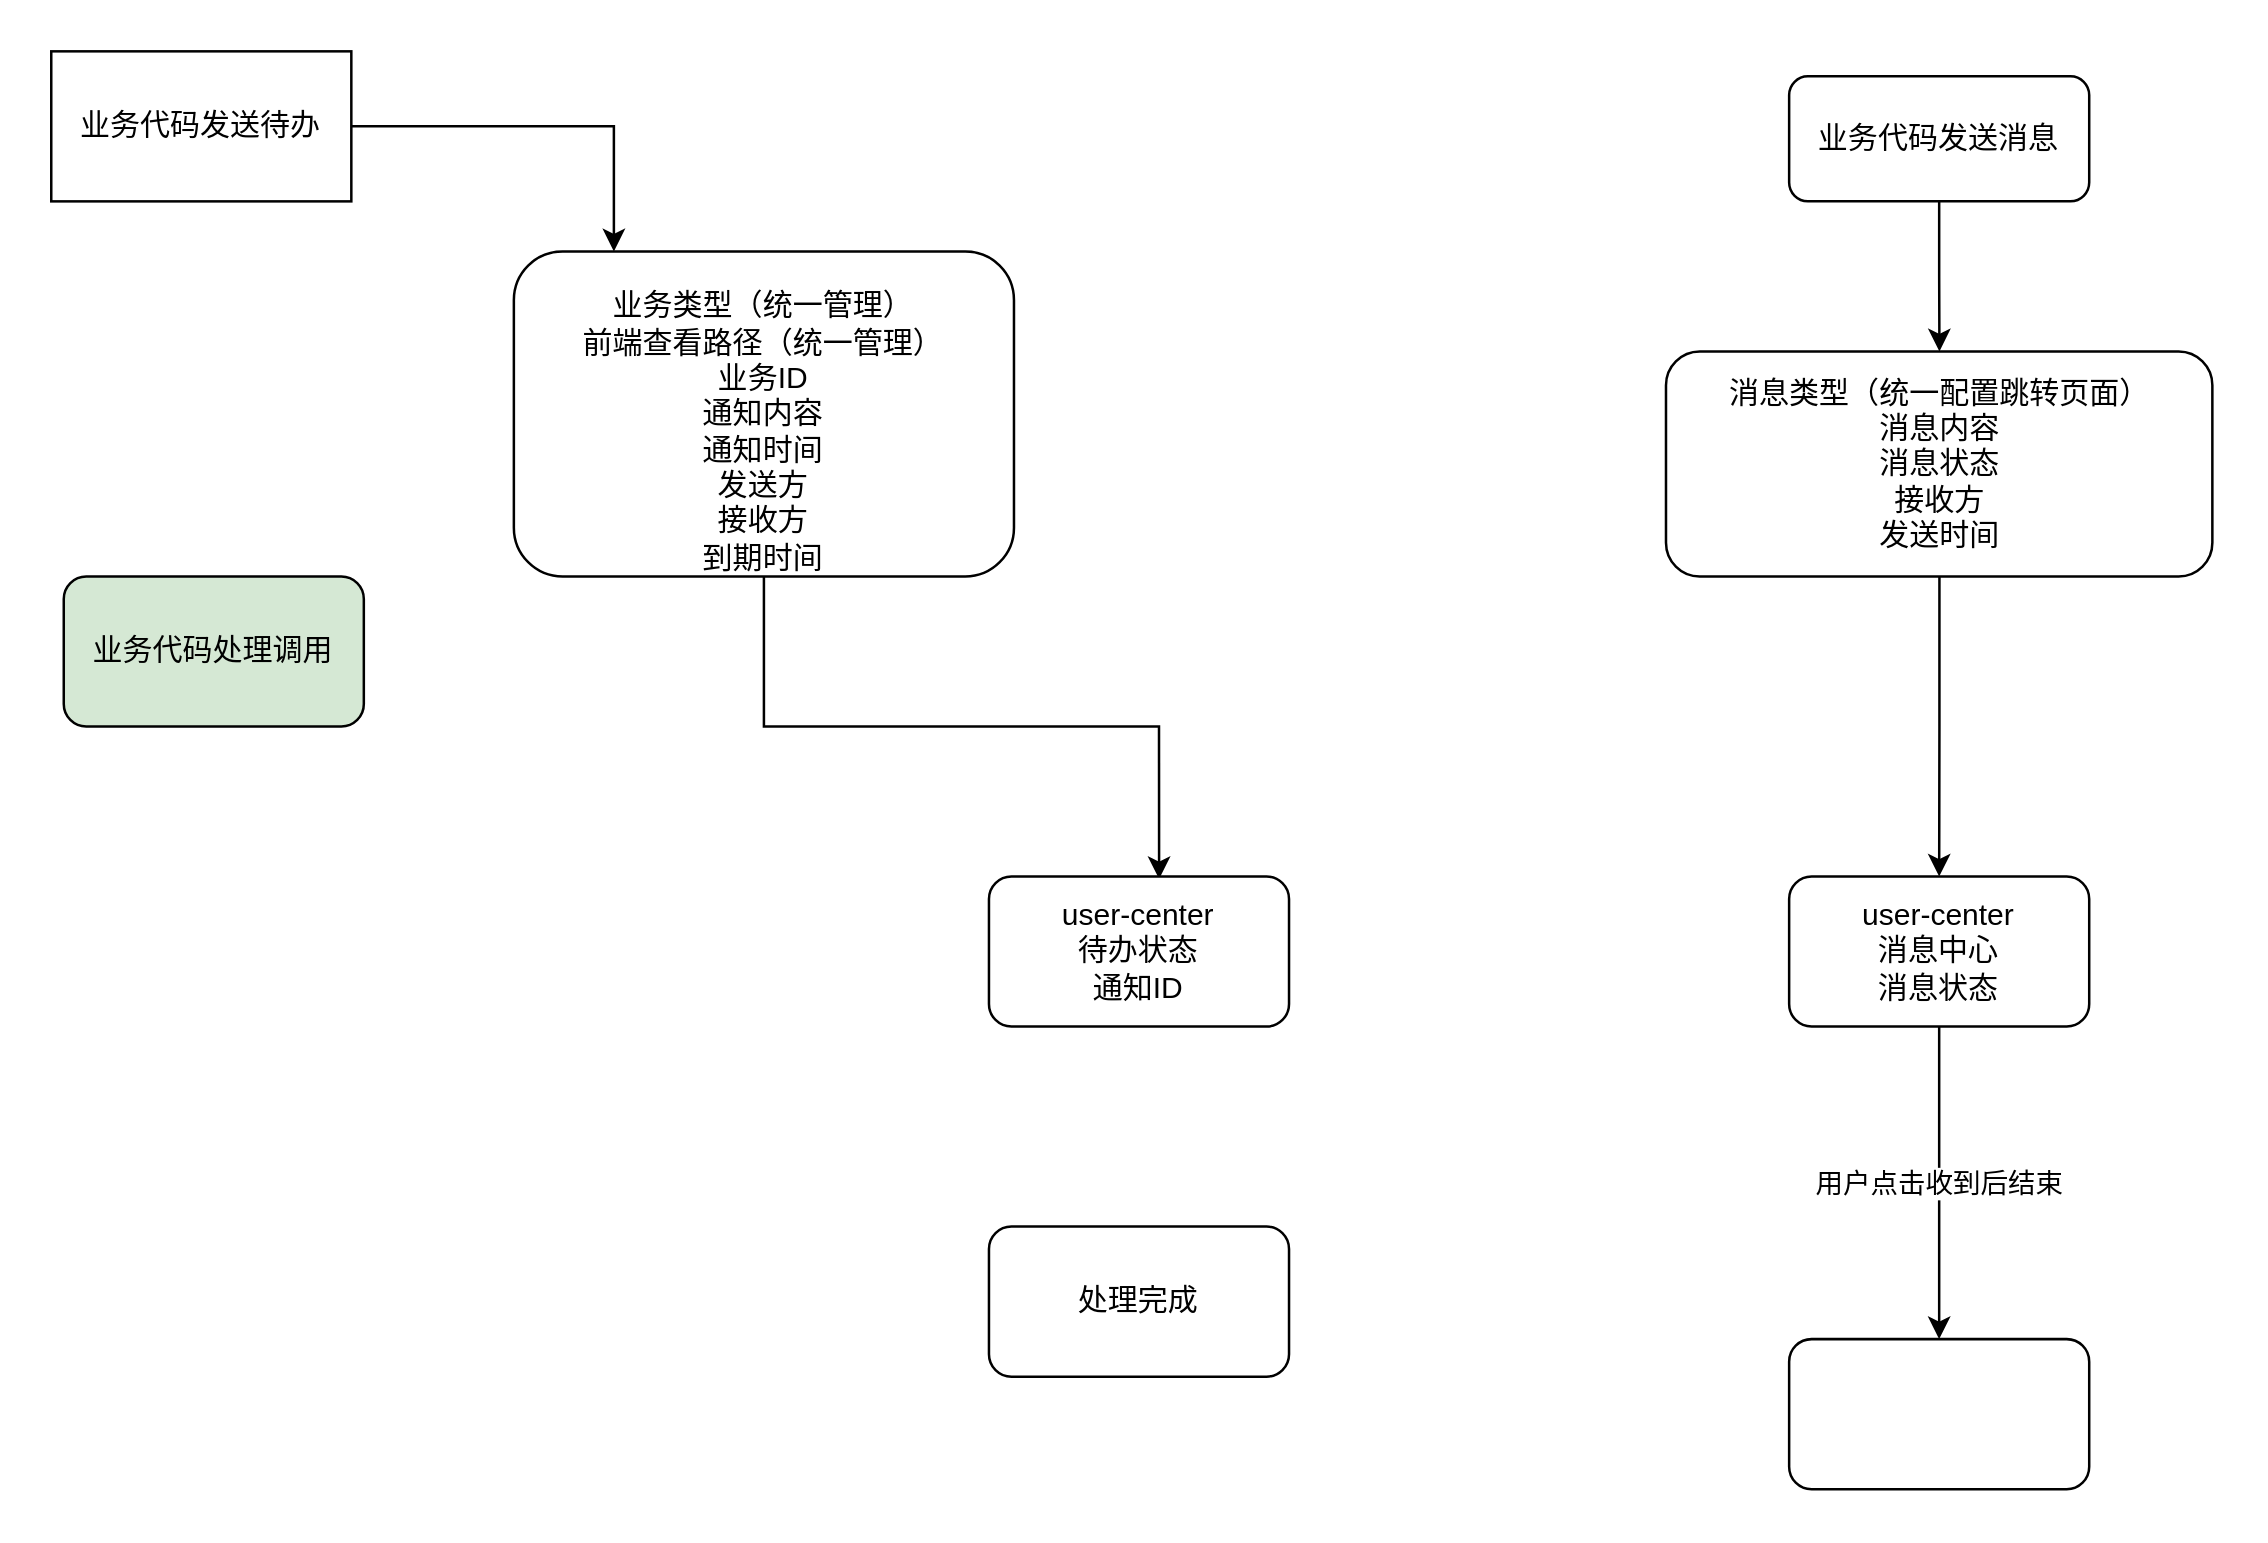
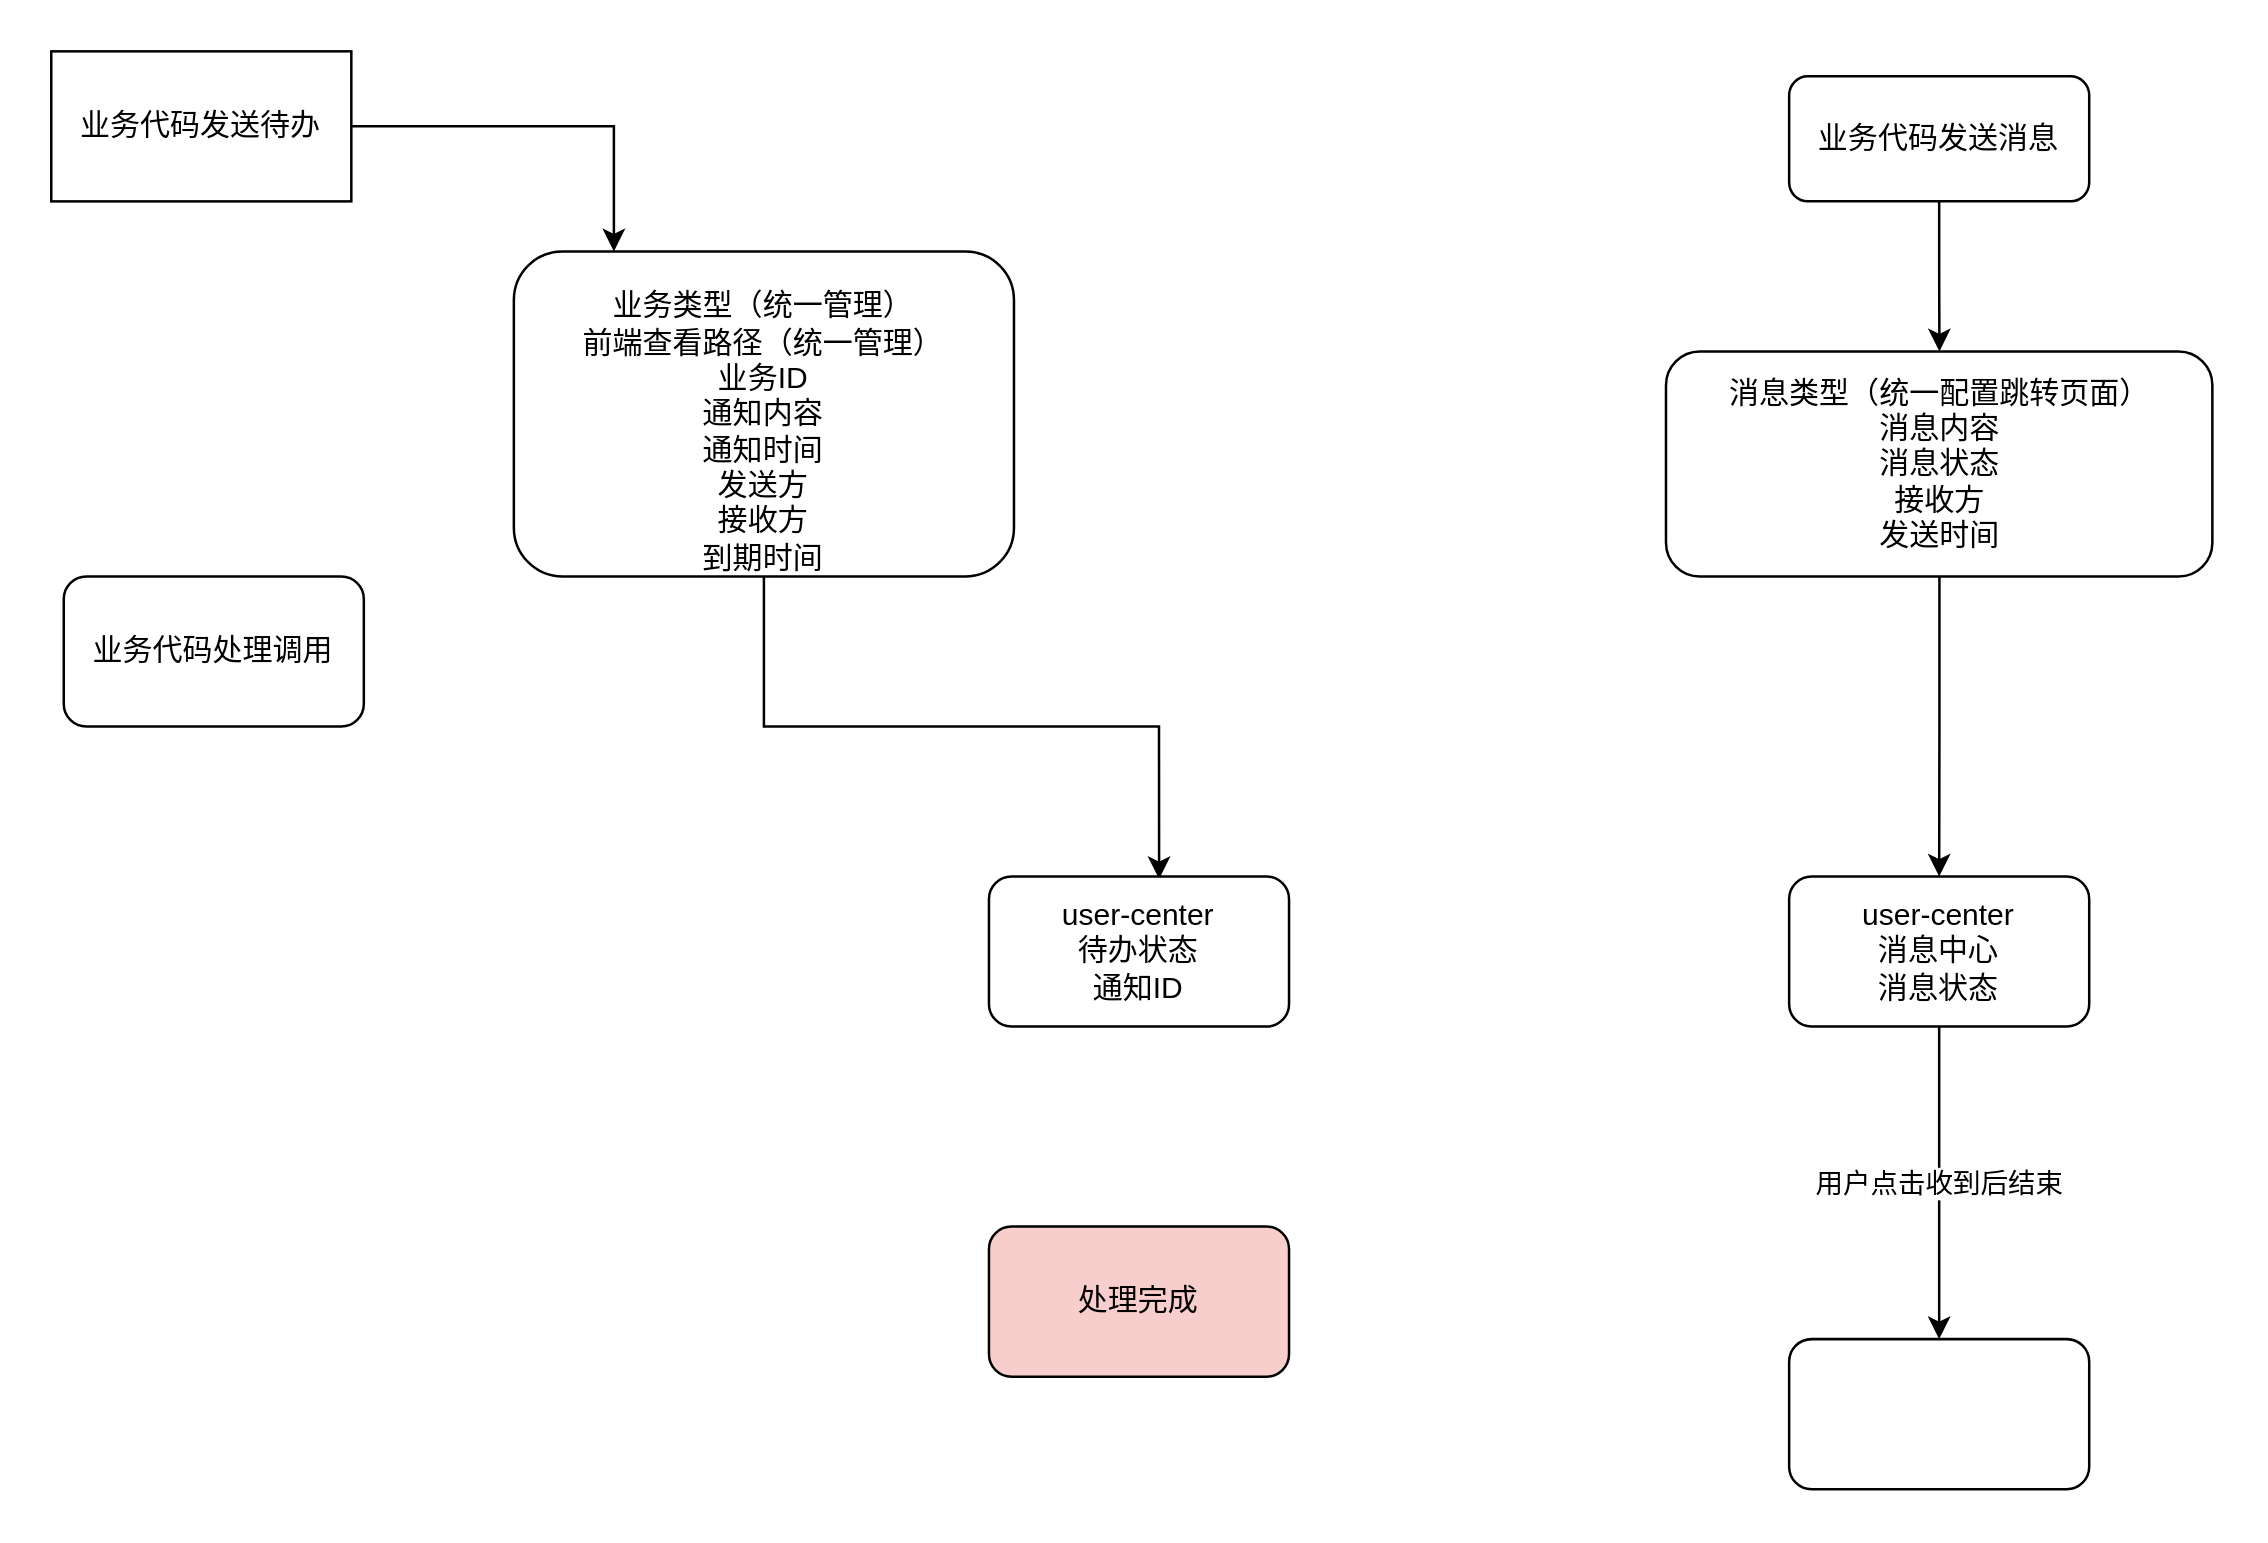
node "业务代码处理调用": fillcolor #d5e8d4 -> #ffffff
node "处理完成": fillcolor #ffffff -> #f8cecc
